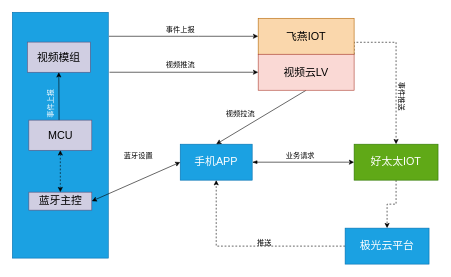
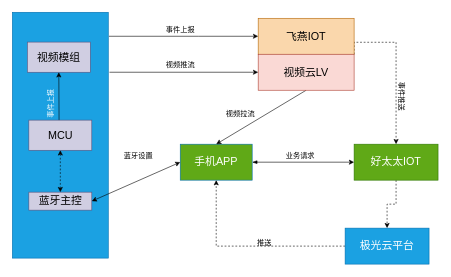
node "手机APP": fillcolor #1ba1e2 -> #60a917
